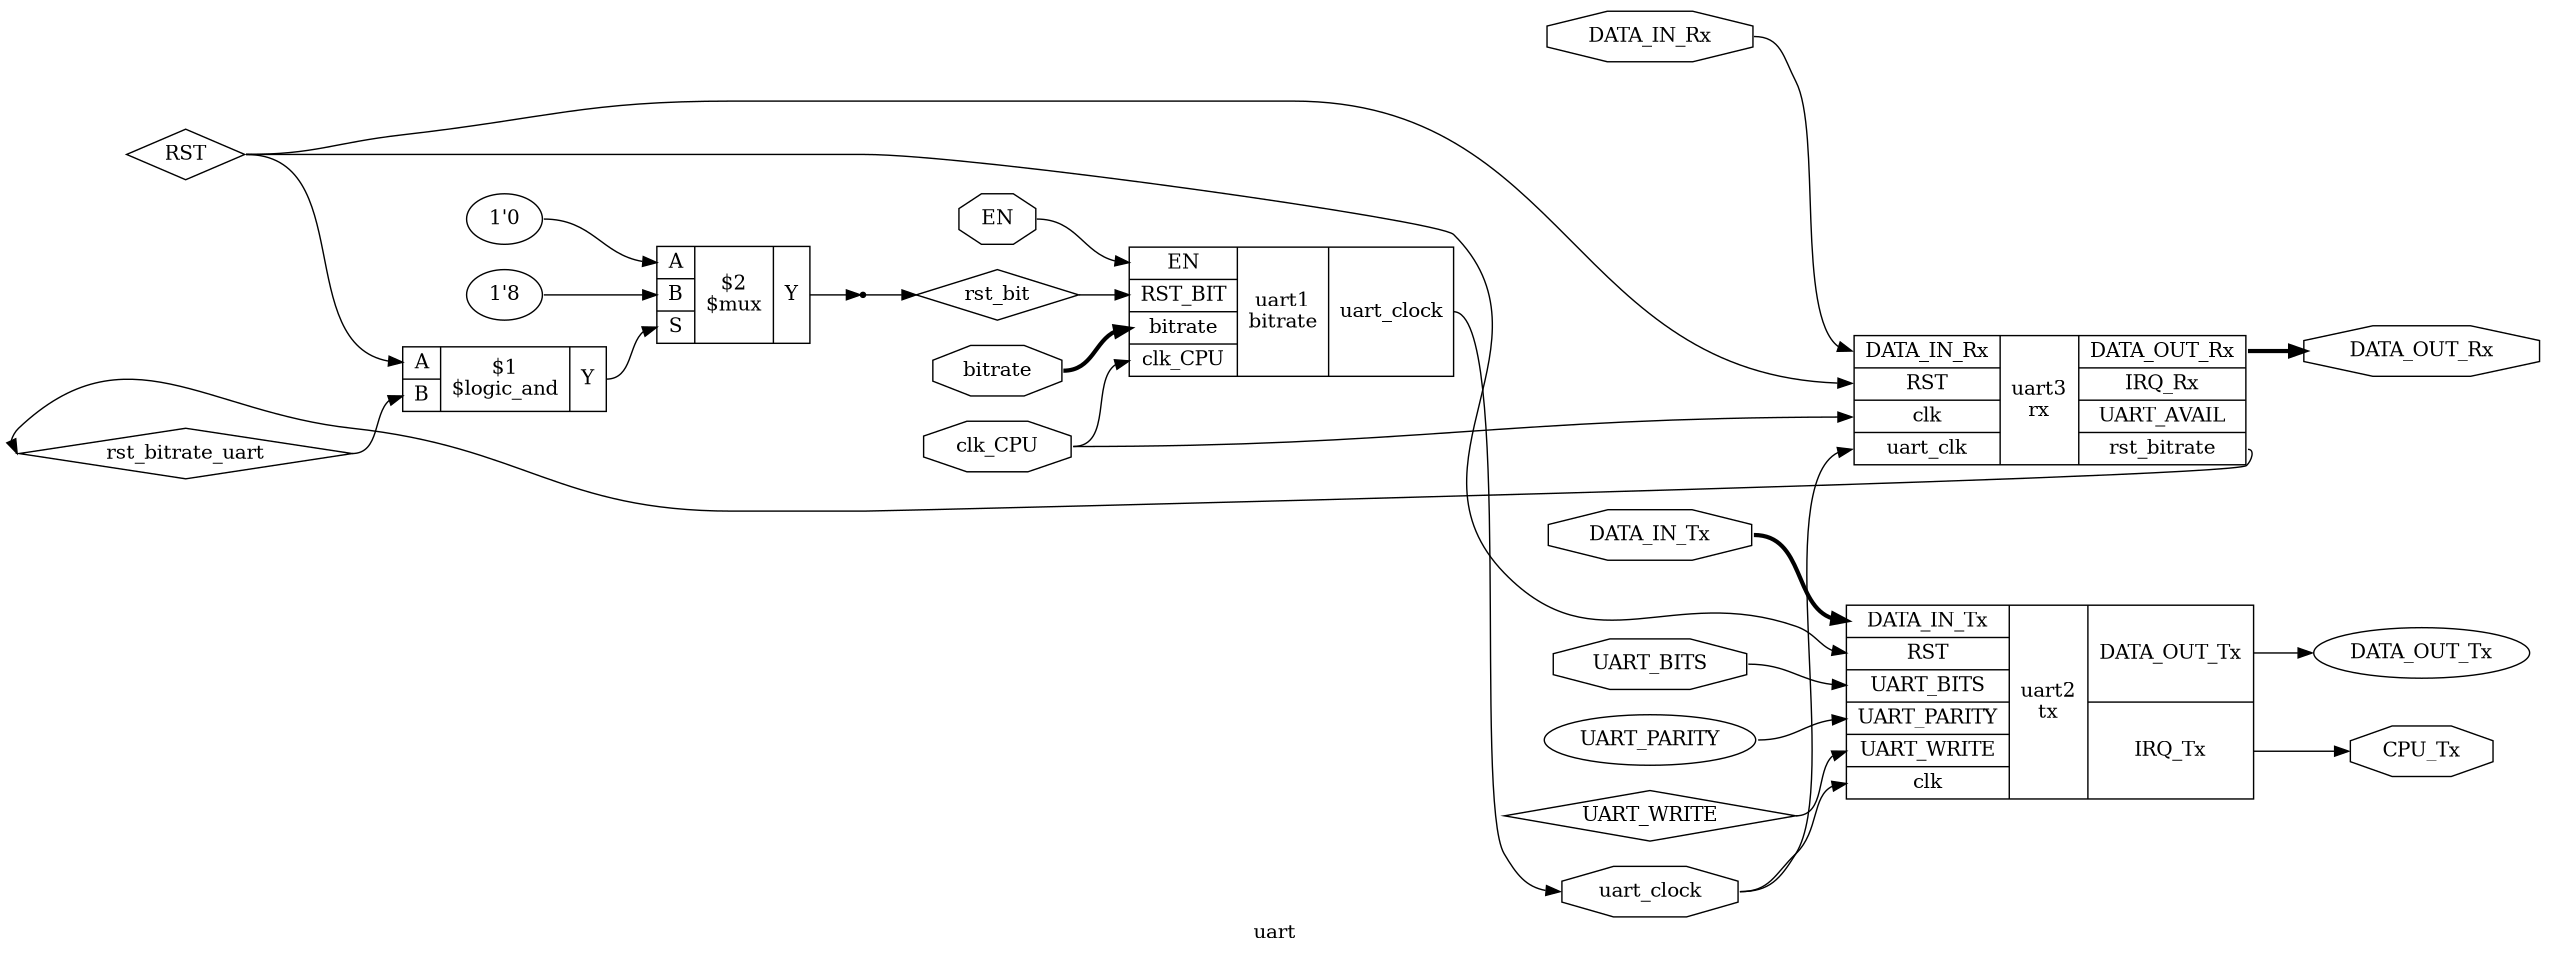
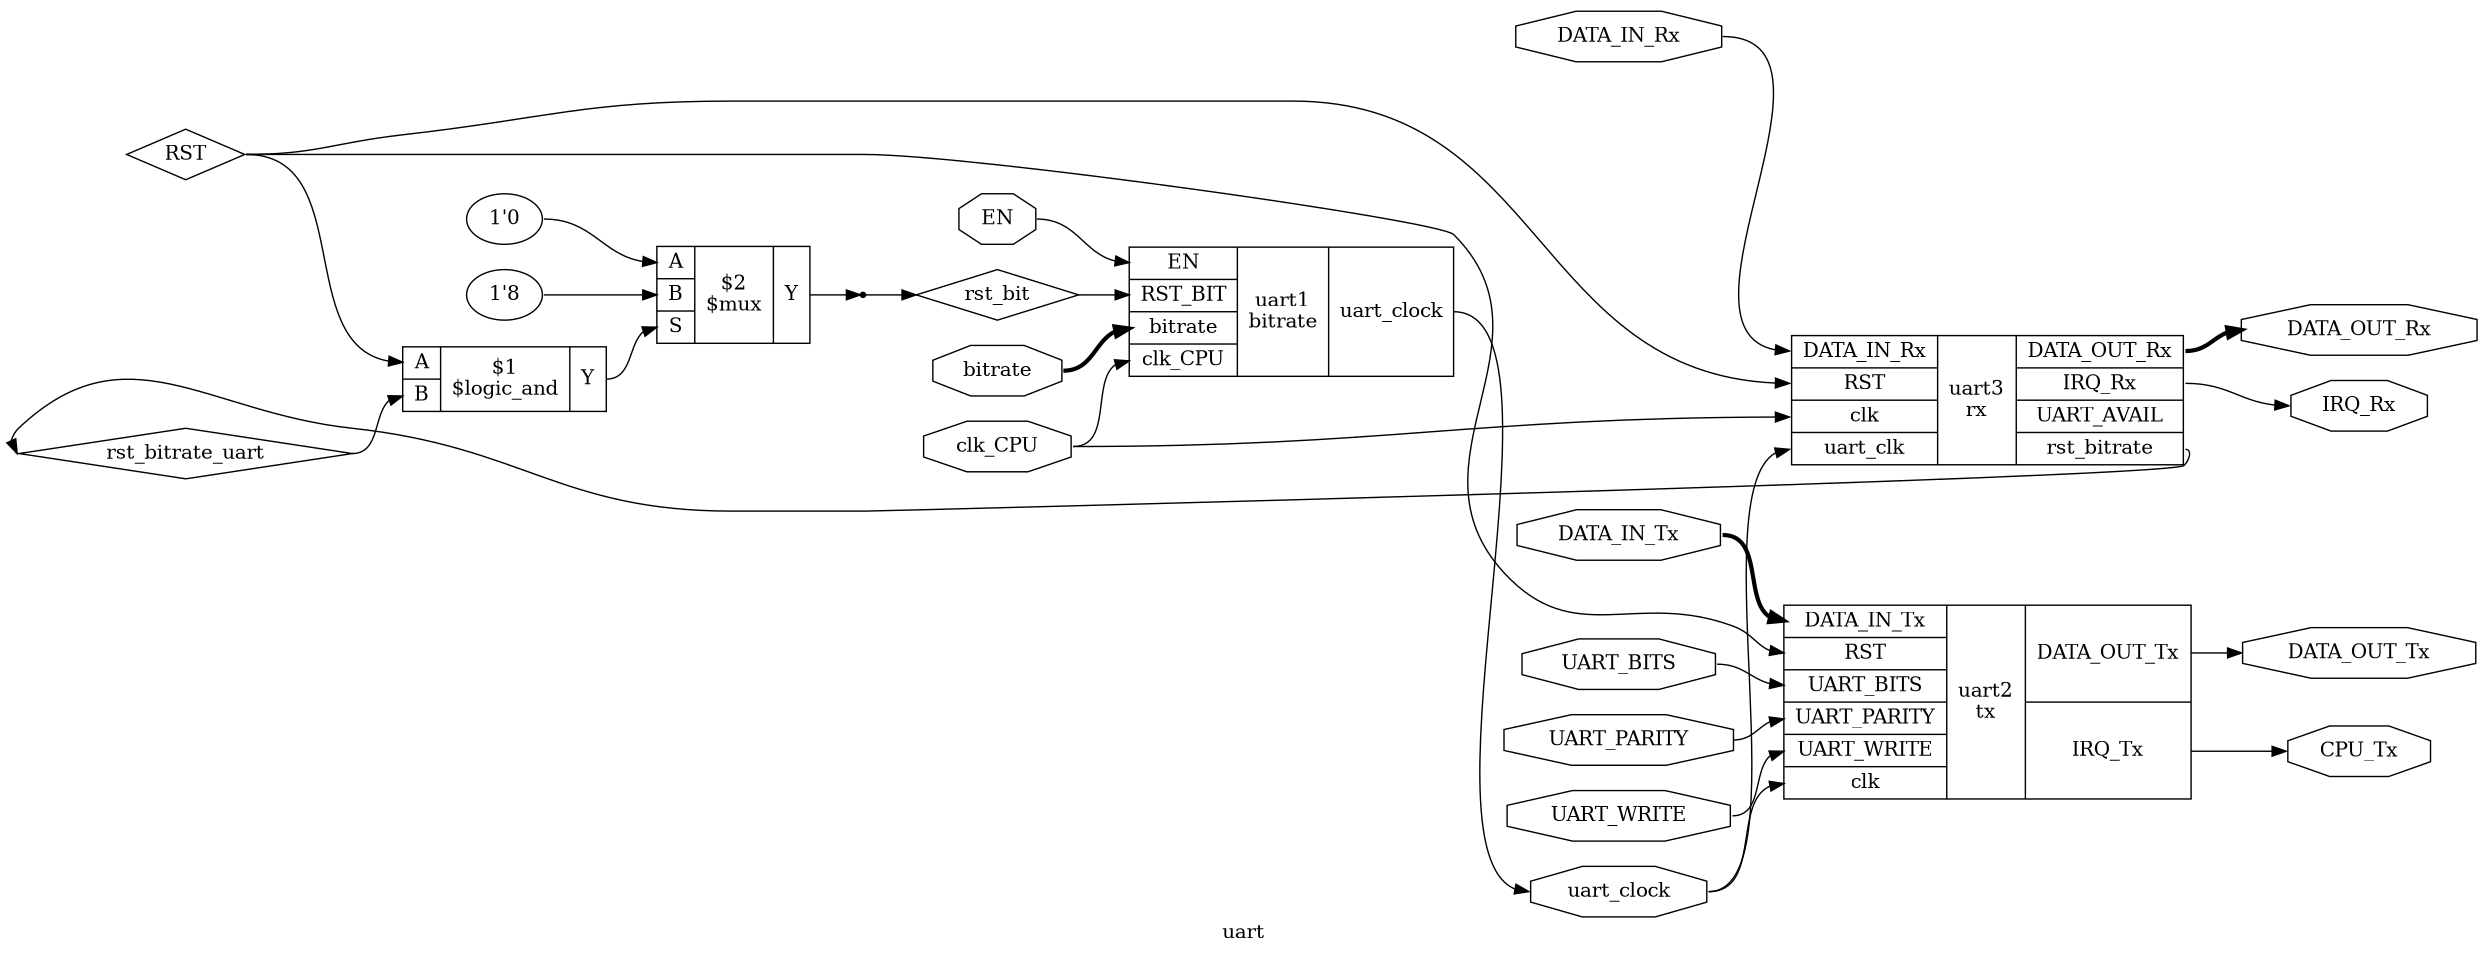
node "IRQ_Rx": added
node "DATA_OUT_Tx": shape ellipse -> octagon
node "UART_PARITY": shape ellipse -> octagon
node "UART_WRITE": shape diamond -> octagon
